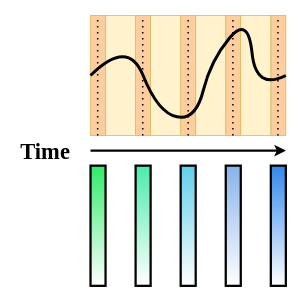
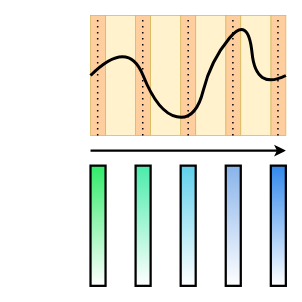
node "Time": removed
